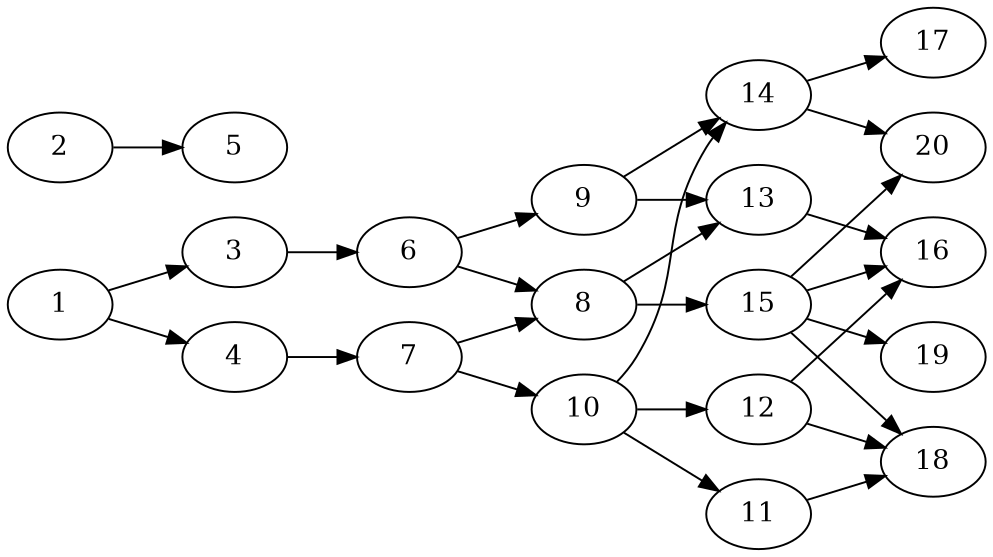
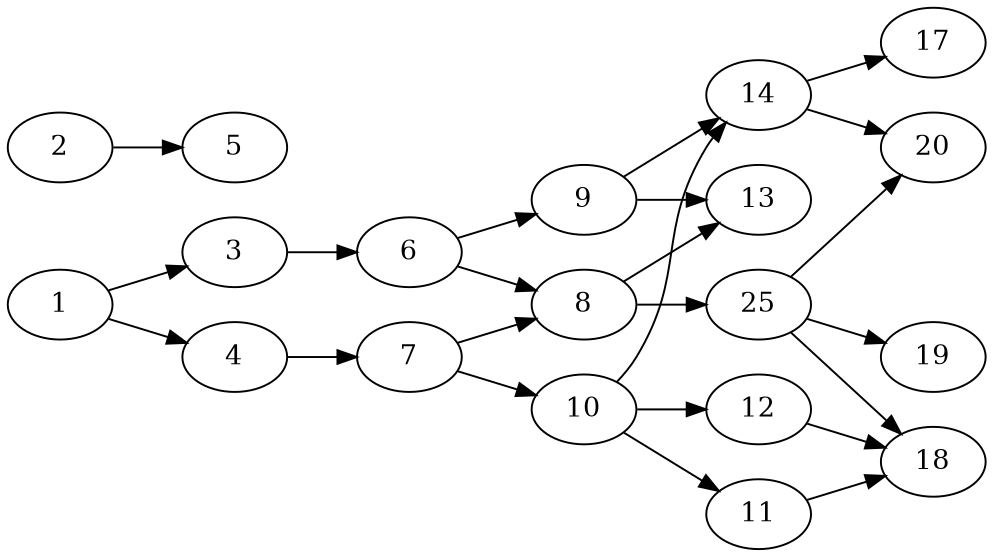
node "16": removed
node "15": label "15" -> "25"
